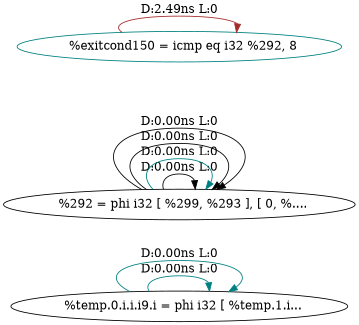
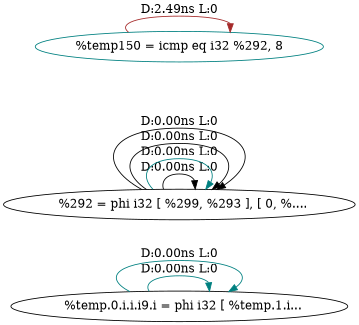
node "%exitcond150 = icmp eq i32 %292, 8": label "%exitcond150 = icmp eq i32 %292, 8" -> "%temp150 = icmp eq i32 %292, 8"
